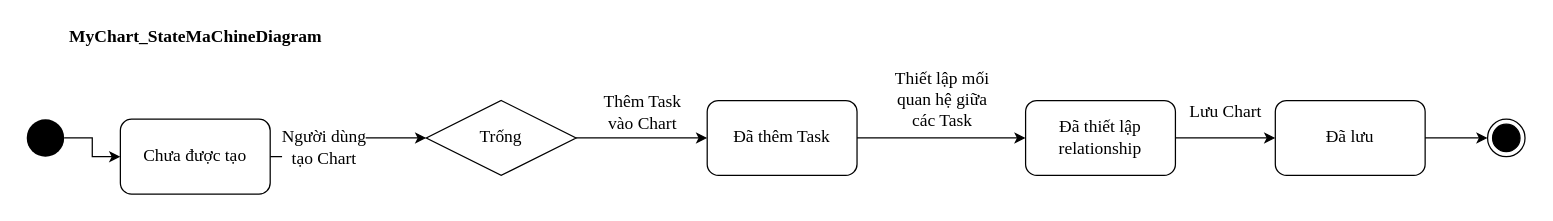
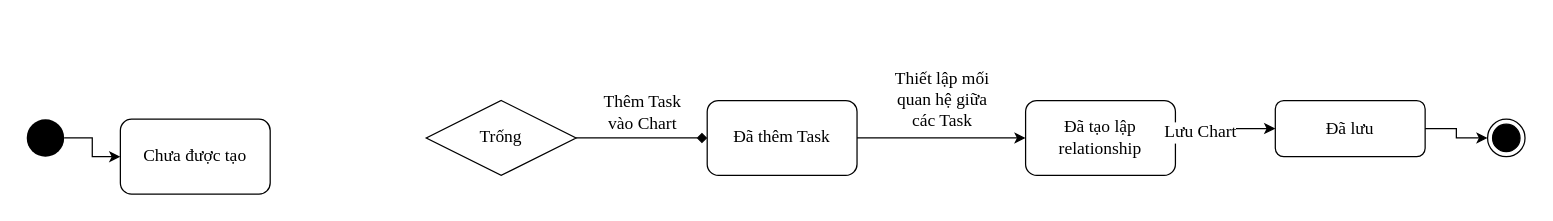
node "MyChart_StateMaChineDiagram": removed
edge "Trống" -> "Đã thêm Task": arrowhead classic -> diamond
node "Đã thiết lập relationship": label "Đã thiết lập relationship" -> "Đã tạo lập relationship"
node "Đã lưu": size 150x75 -> 150x56
edge "Chưa được tạo" -> "Trống": removed, label "Người dùng tạo Chart"
